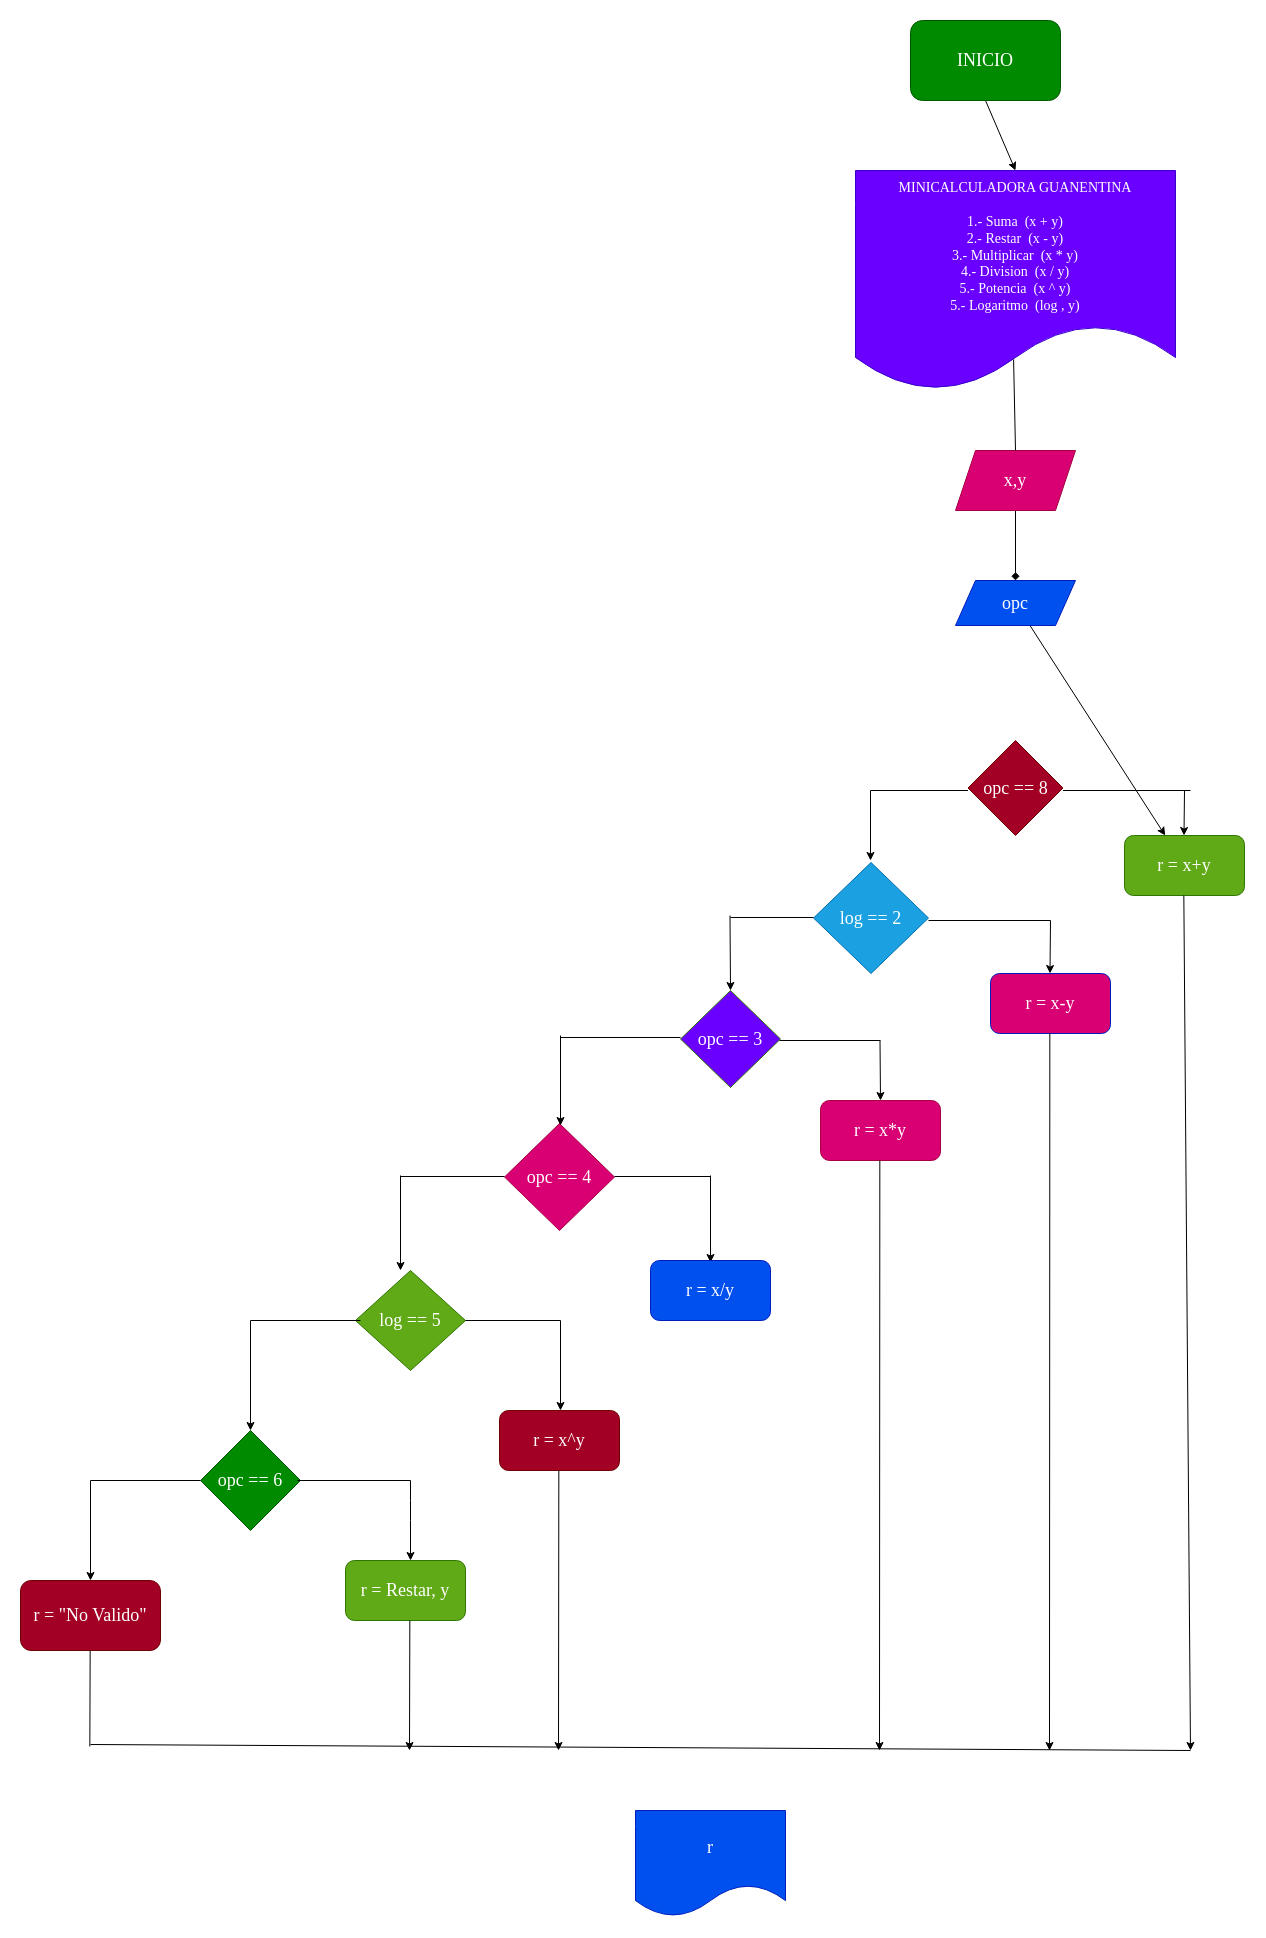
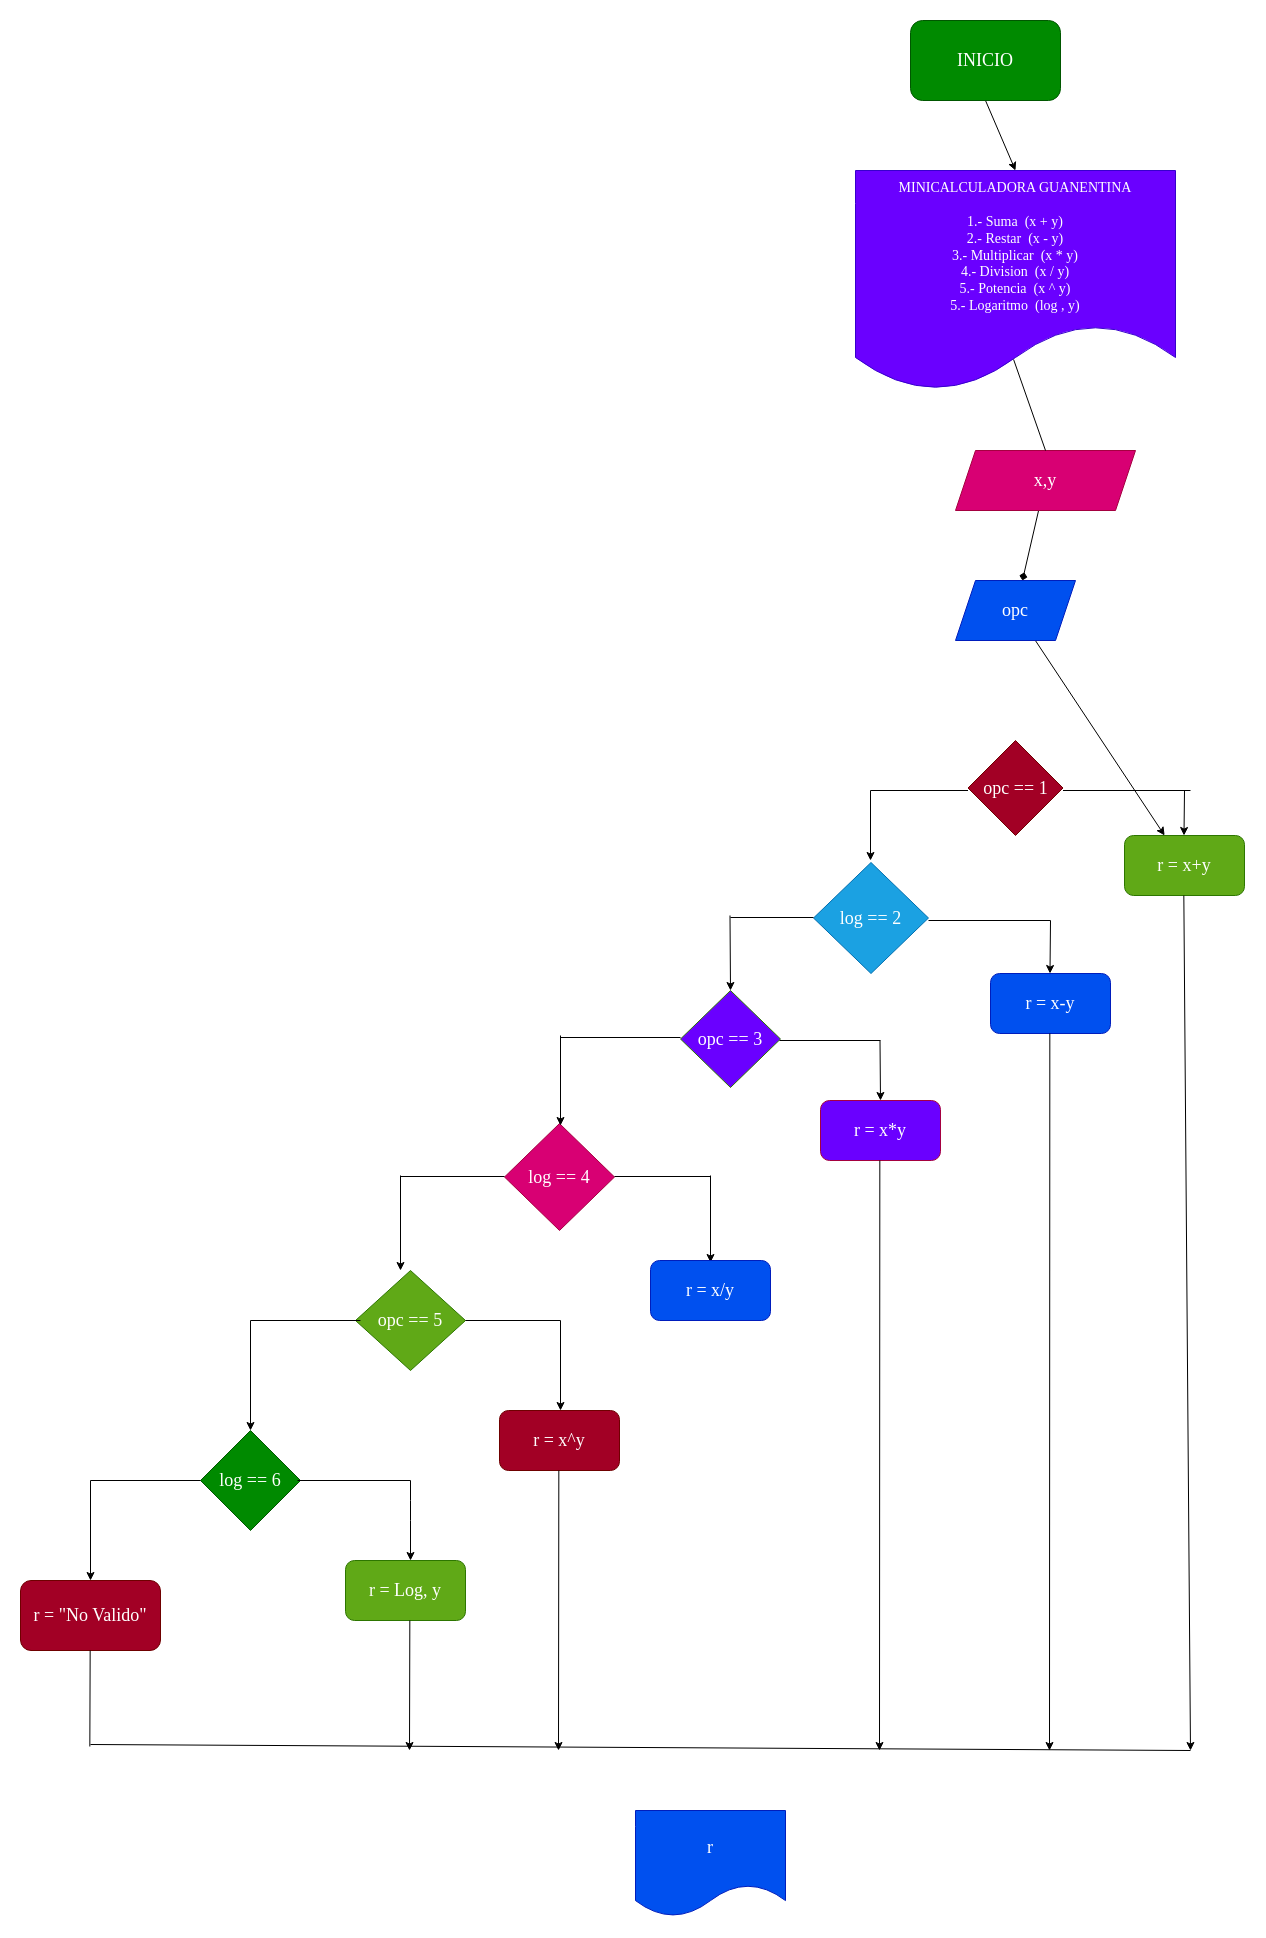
node "x,y": size 120x60 -> 180x60
node "opc": size 120x45 -> 120x60
node "opc == 8": label "opc == 8" -> "opc == 1"
node "r = x-y": fillcolor #d80073 -> #0050ef
node "r = x*y": fillcolor #d80073 -> #6a00ff
node "opc == 4": label "opc == 4" -> "log == 4"
node "log == 5": label "log == 5" -> "opc == 5"
node "opc == 6": label "opc == 6" -> "log == 6"
node "r = Restar, y": label "r = Restar, y" -> "r = Log, y"
